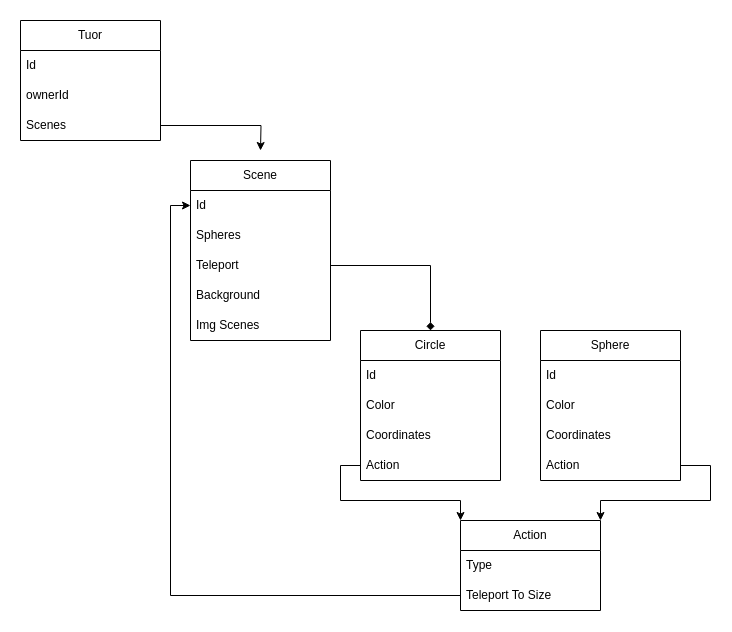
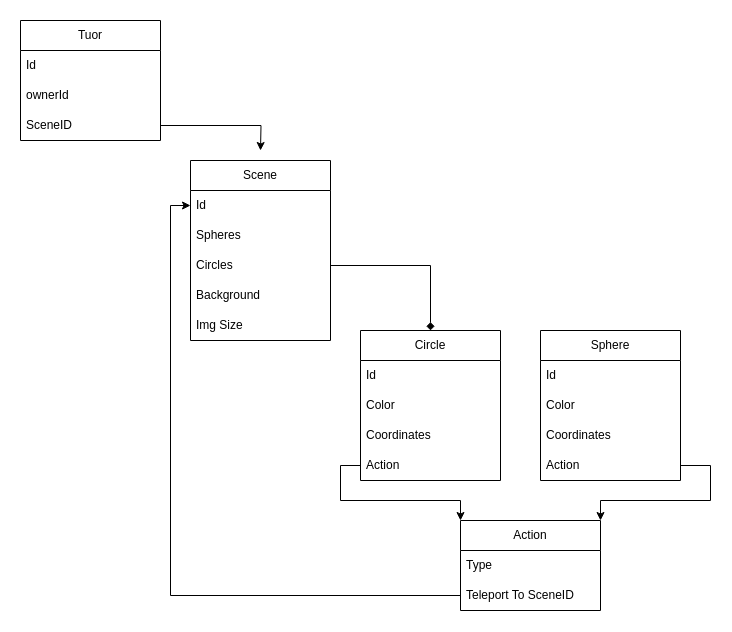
node "Scenes": label "Scenes" -> "SceneID"
node "Teleport": label "Teleport" -> "Circles"
node "Img Scenes": label "Img Scenes" -> "Img Size"
node "Teleport To Size": label "Teleport To Size" -> "Teleport To SceneID"
